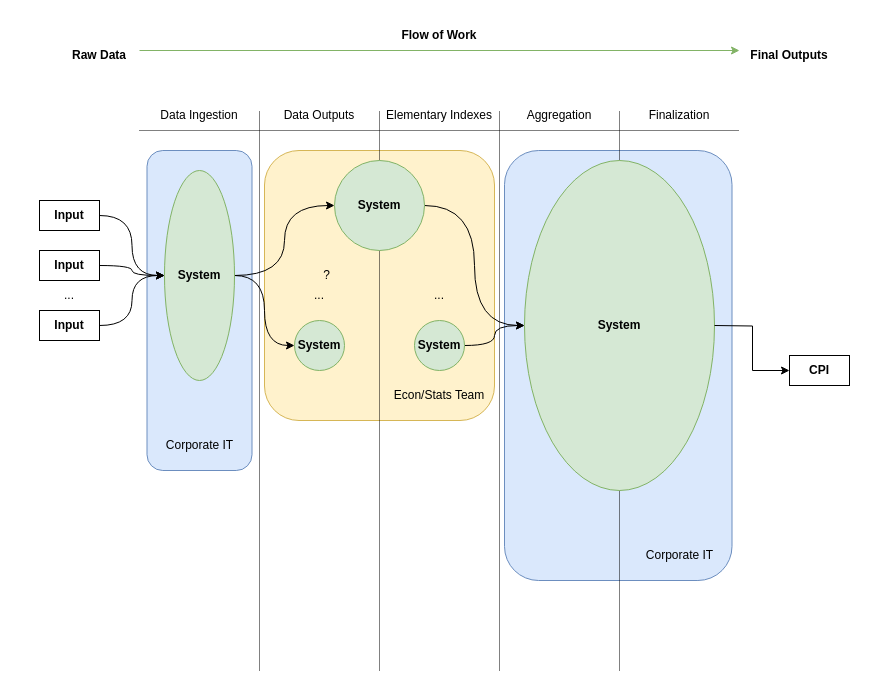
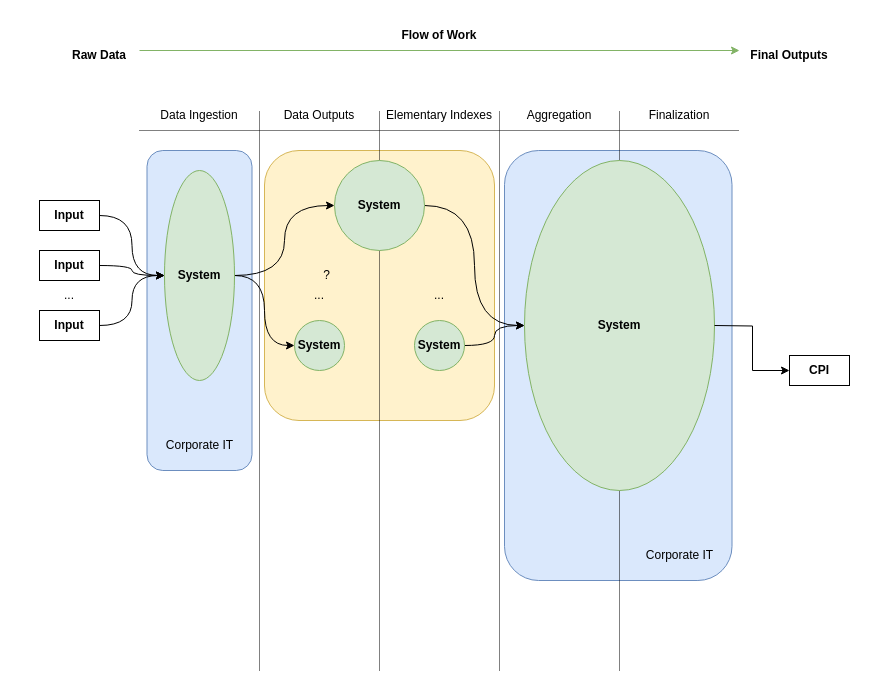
node "Econ/Stats Team": removed
